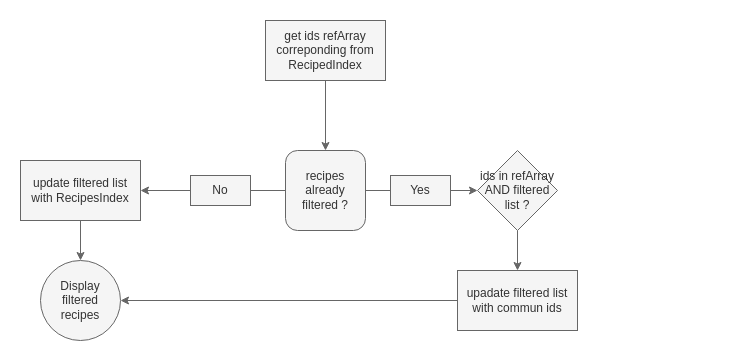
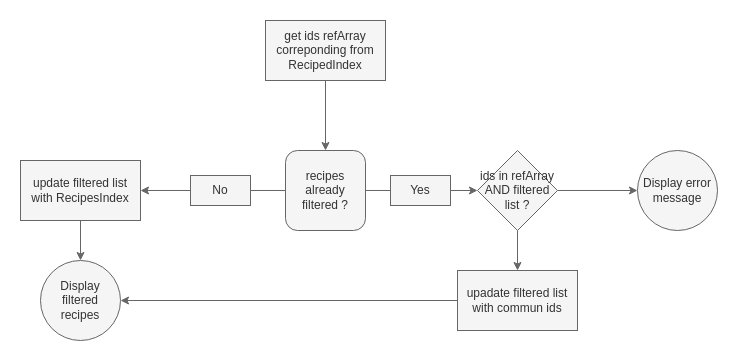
edge "ids in refArray AND filtered list ?" -> "Display error message": added
node "Display error message": added
